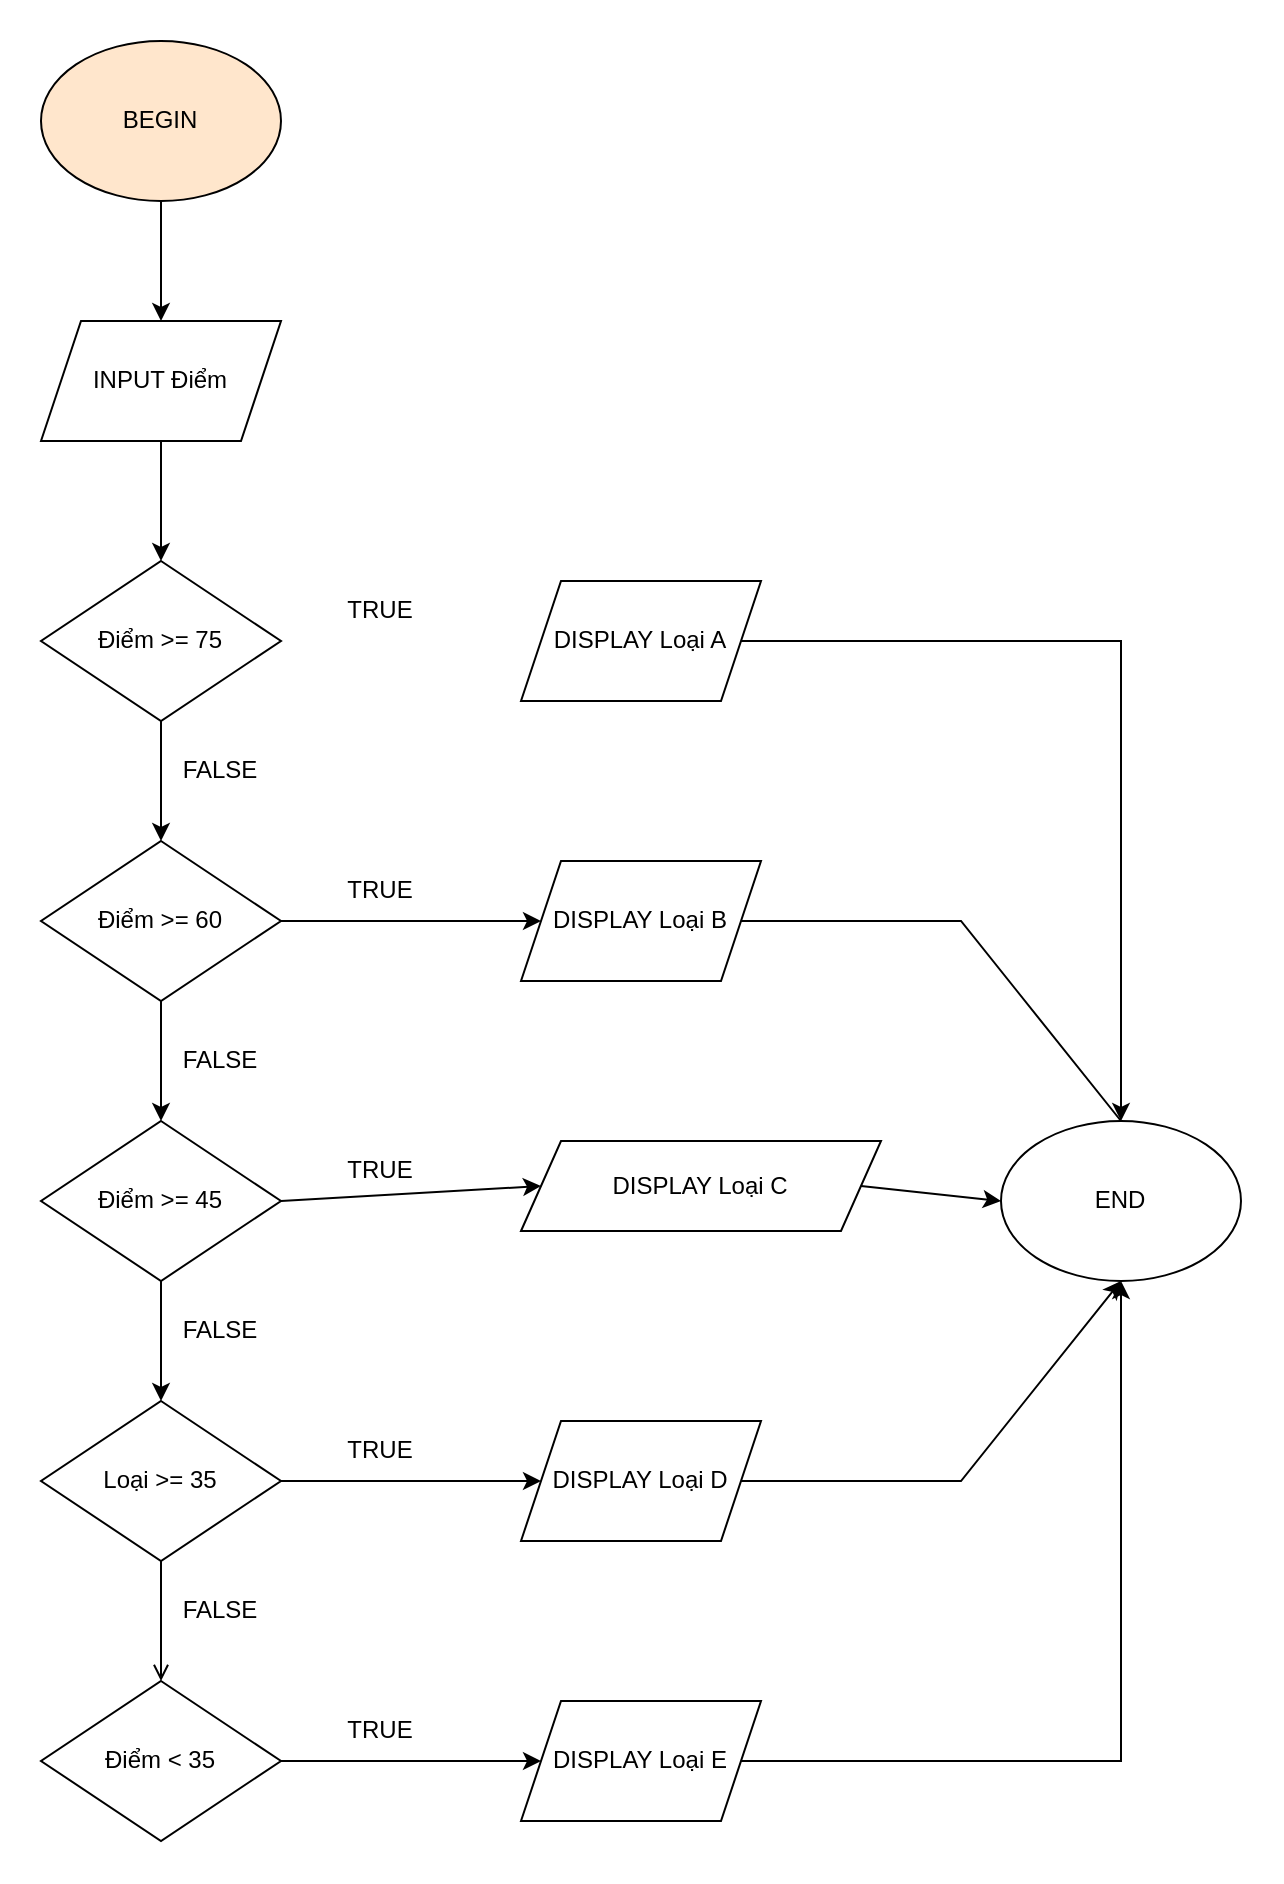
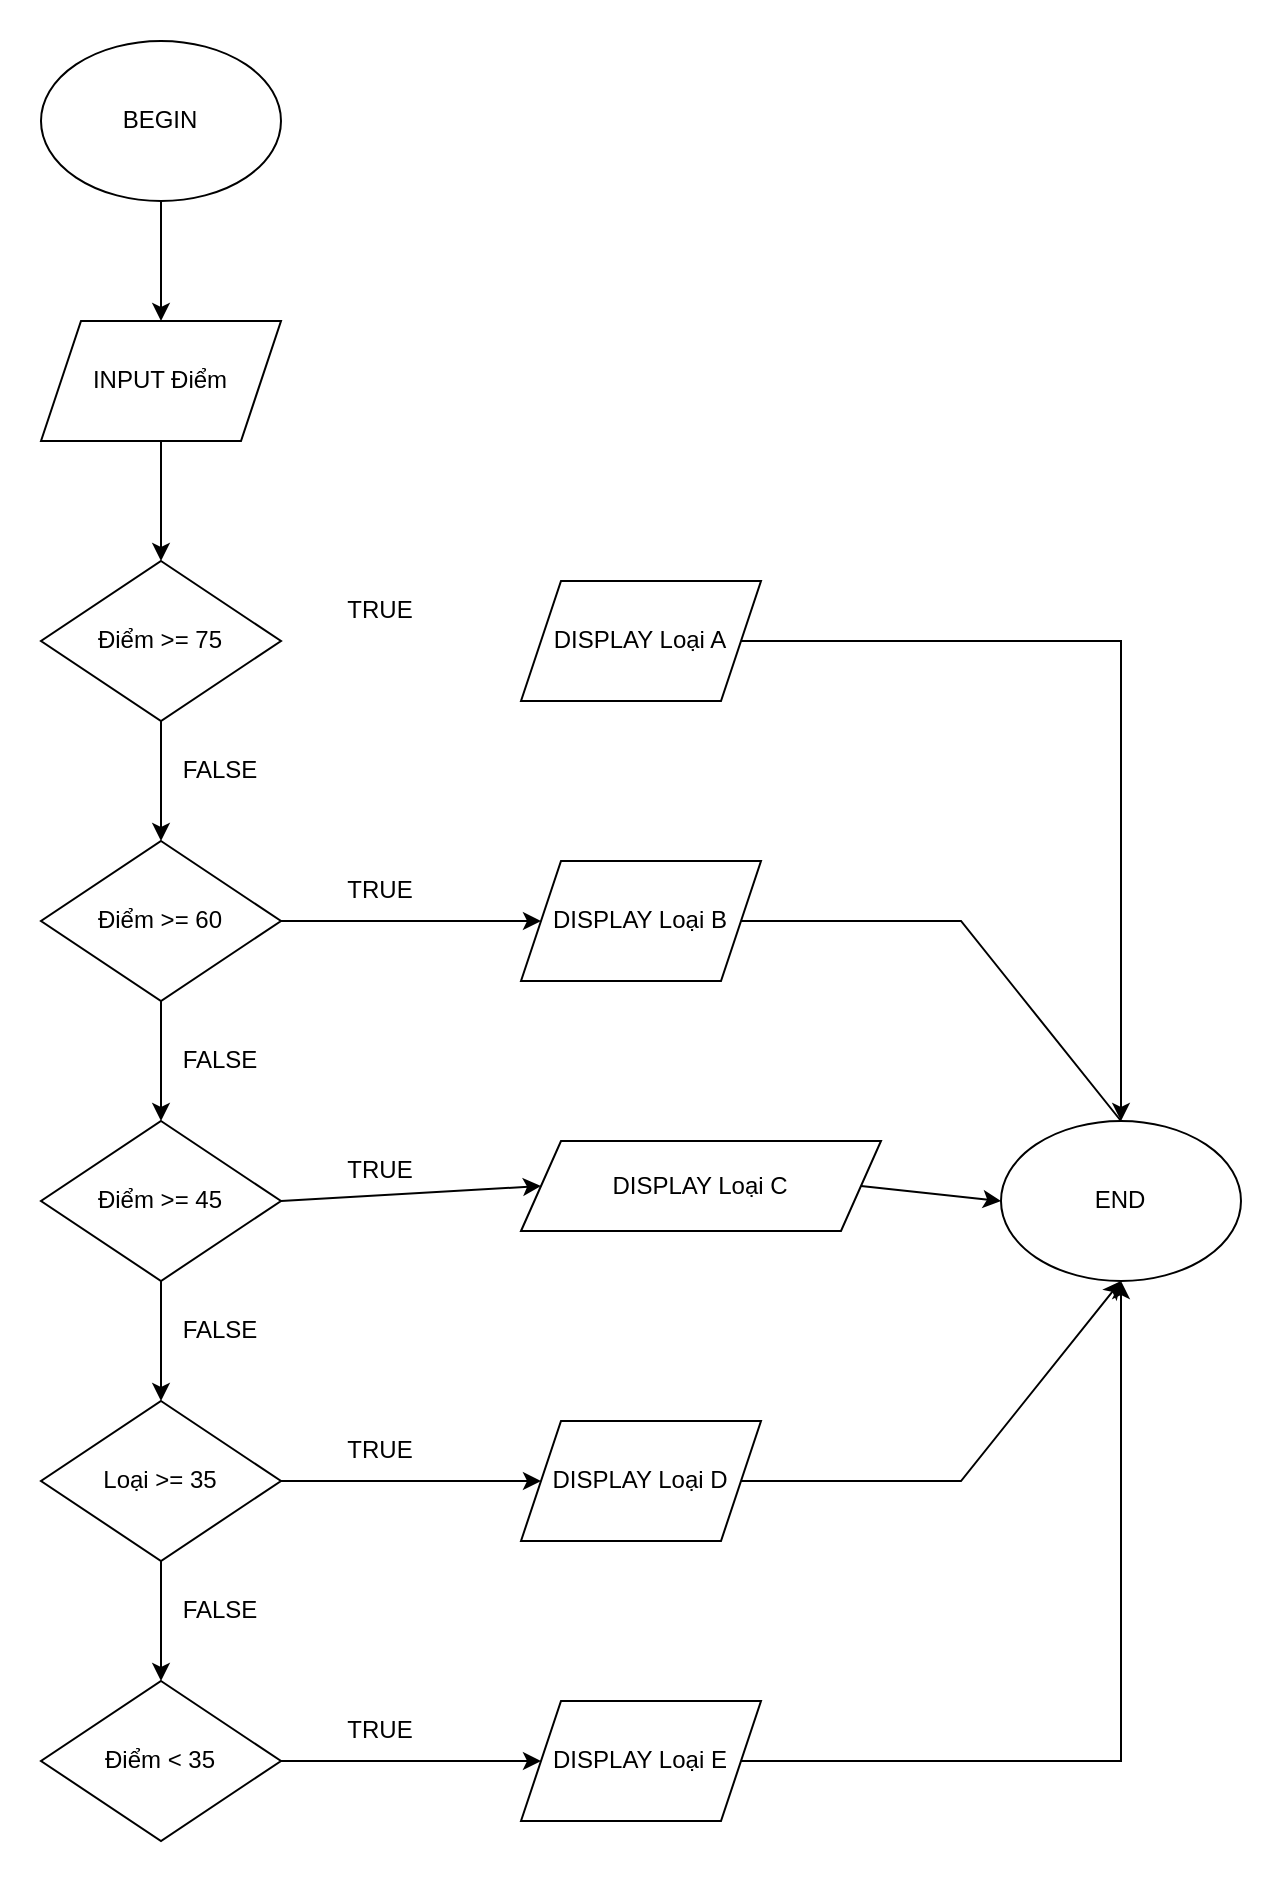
node "BEGIN": fillcolor #ffe6cc -> #ffffff
edge "Loại >= 35" -> "Điểm < 35": arrowhead open -> classic
